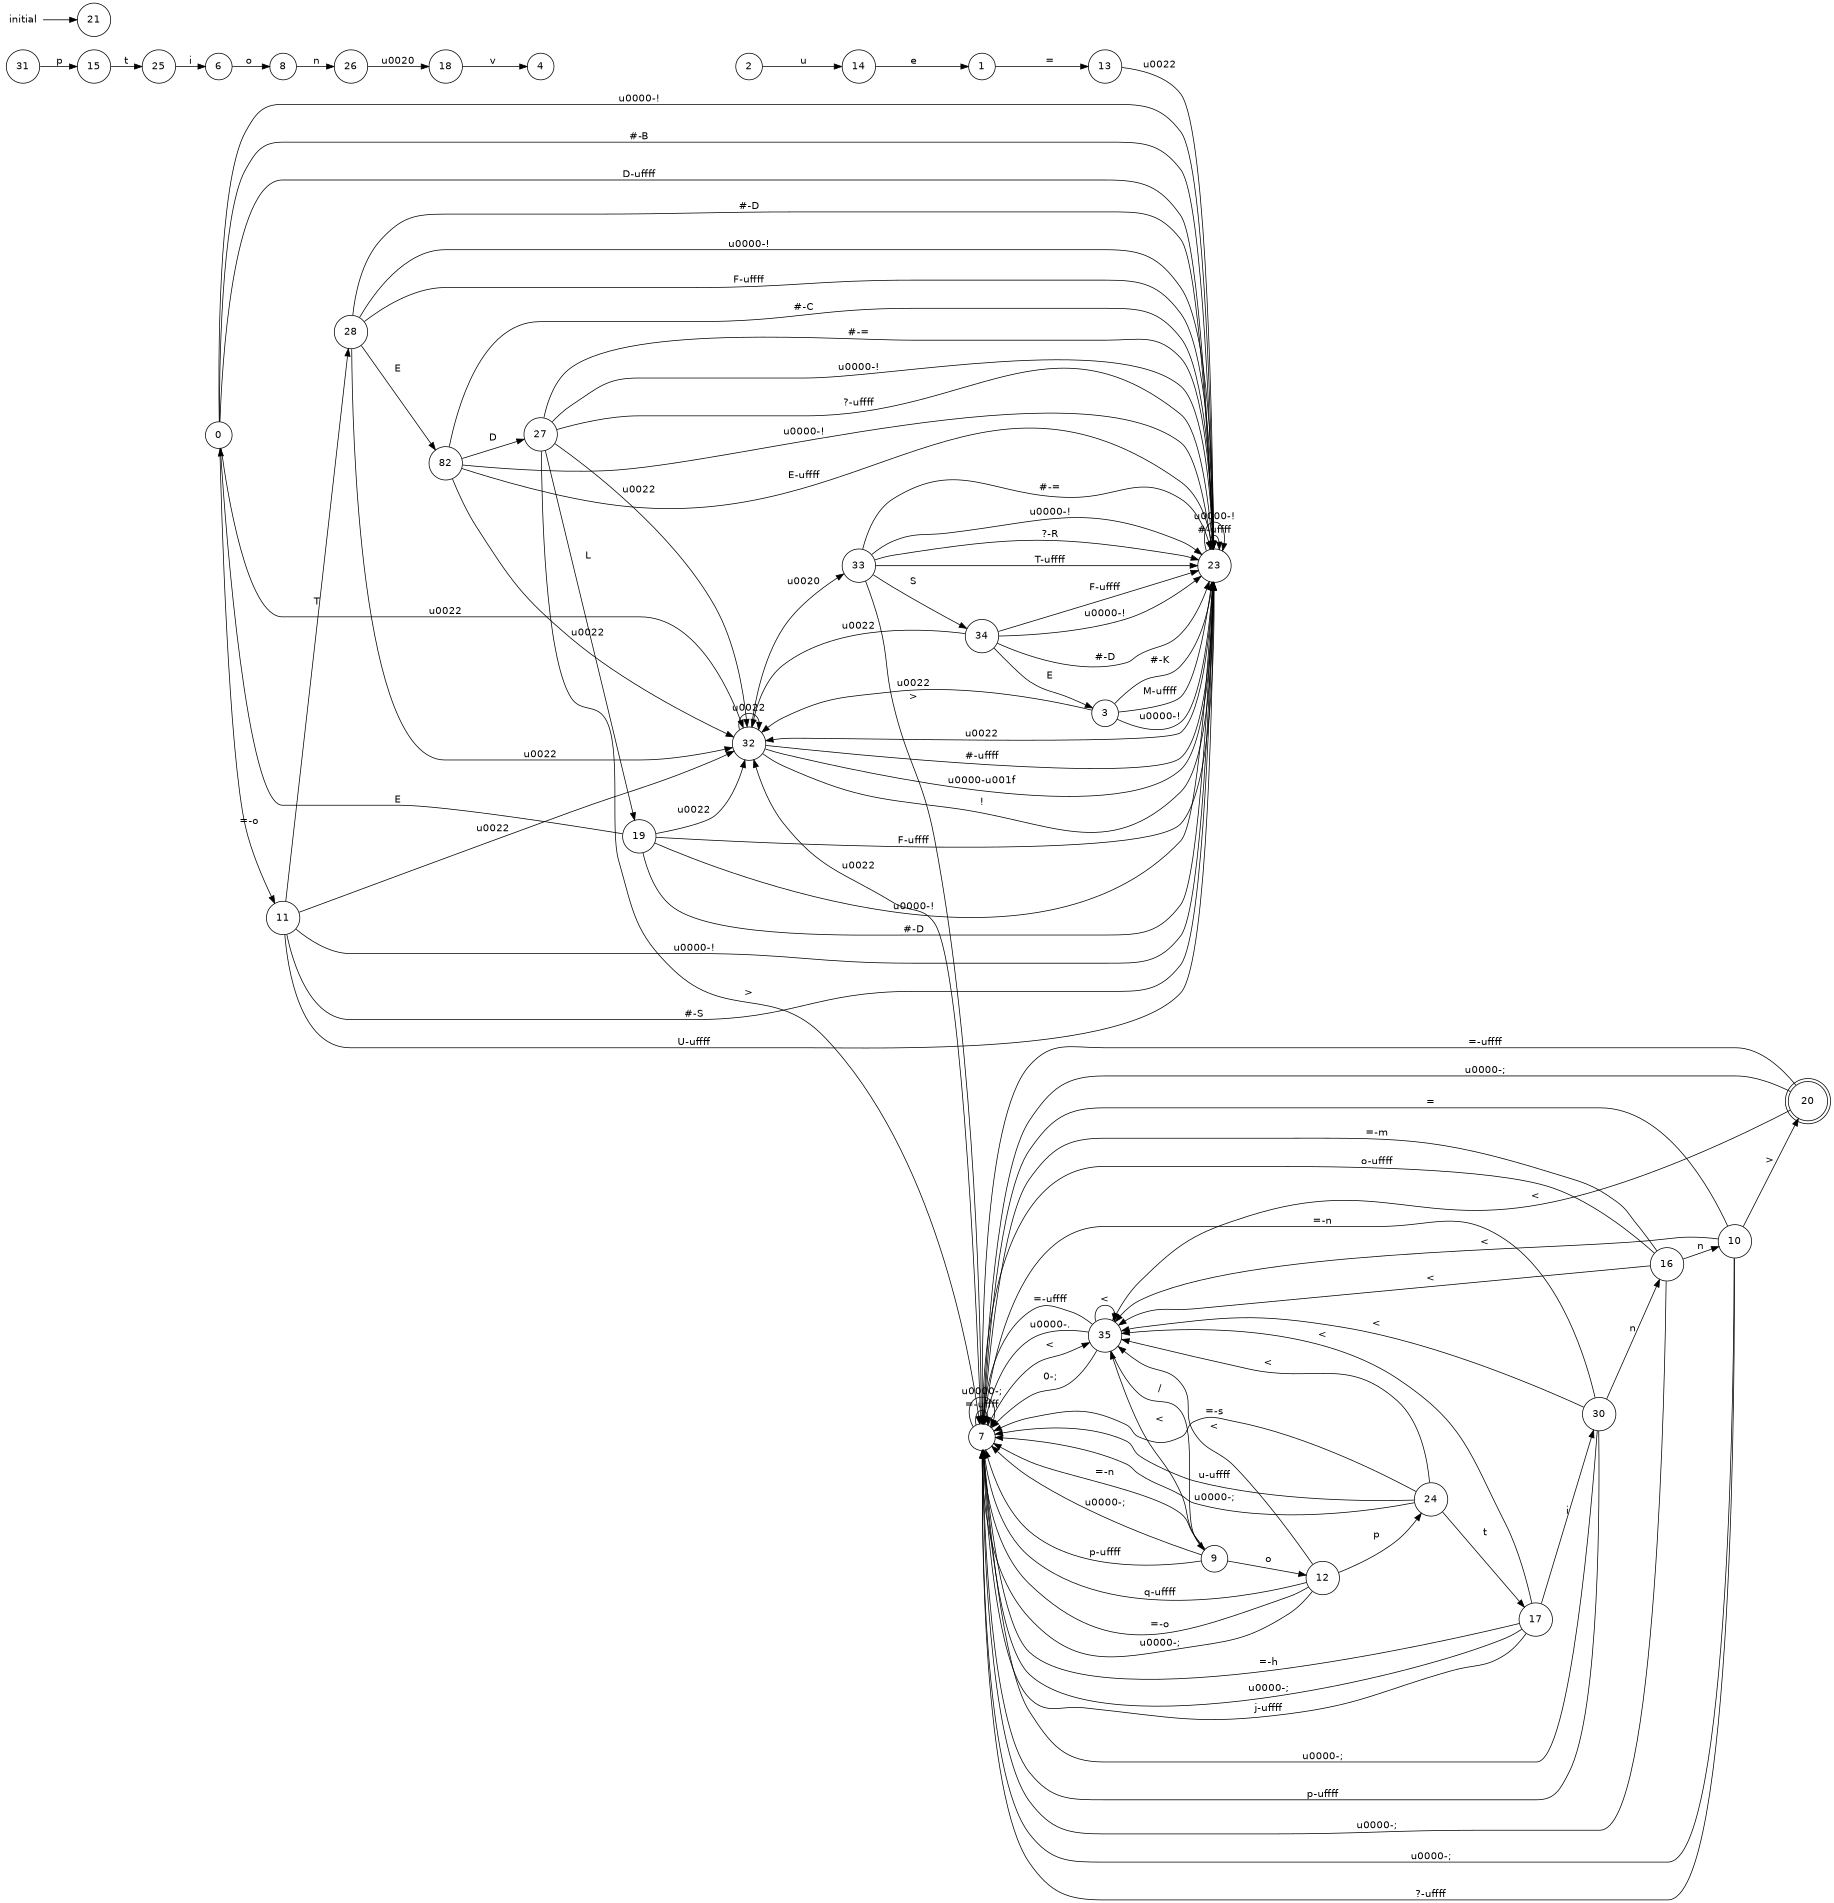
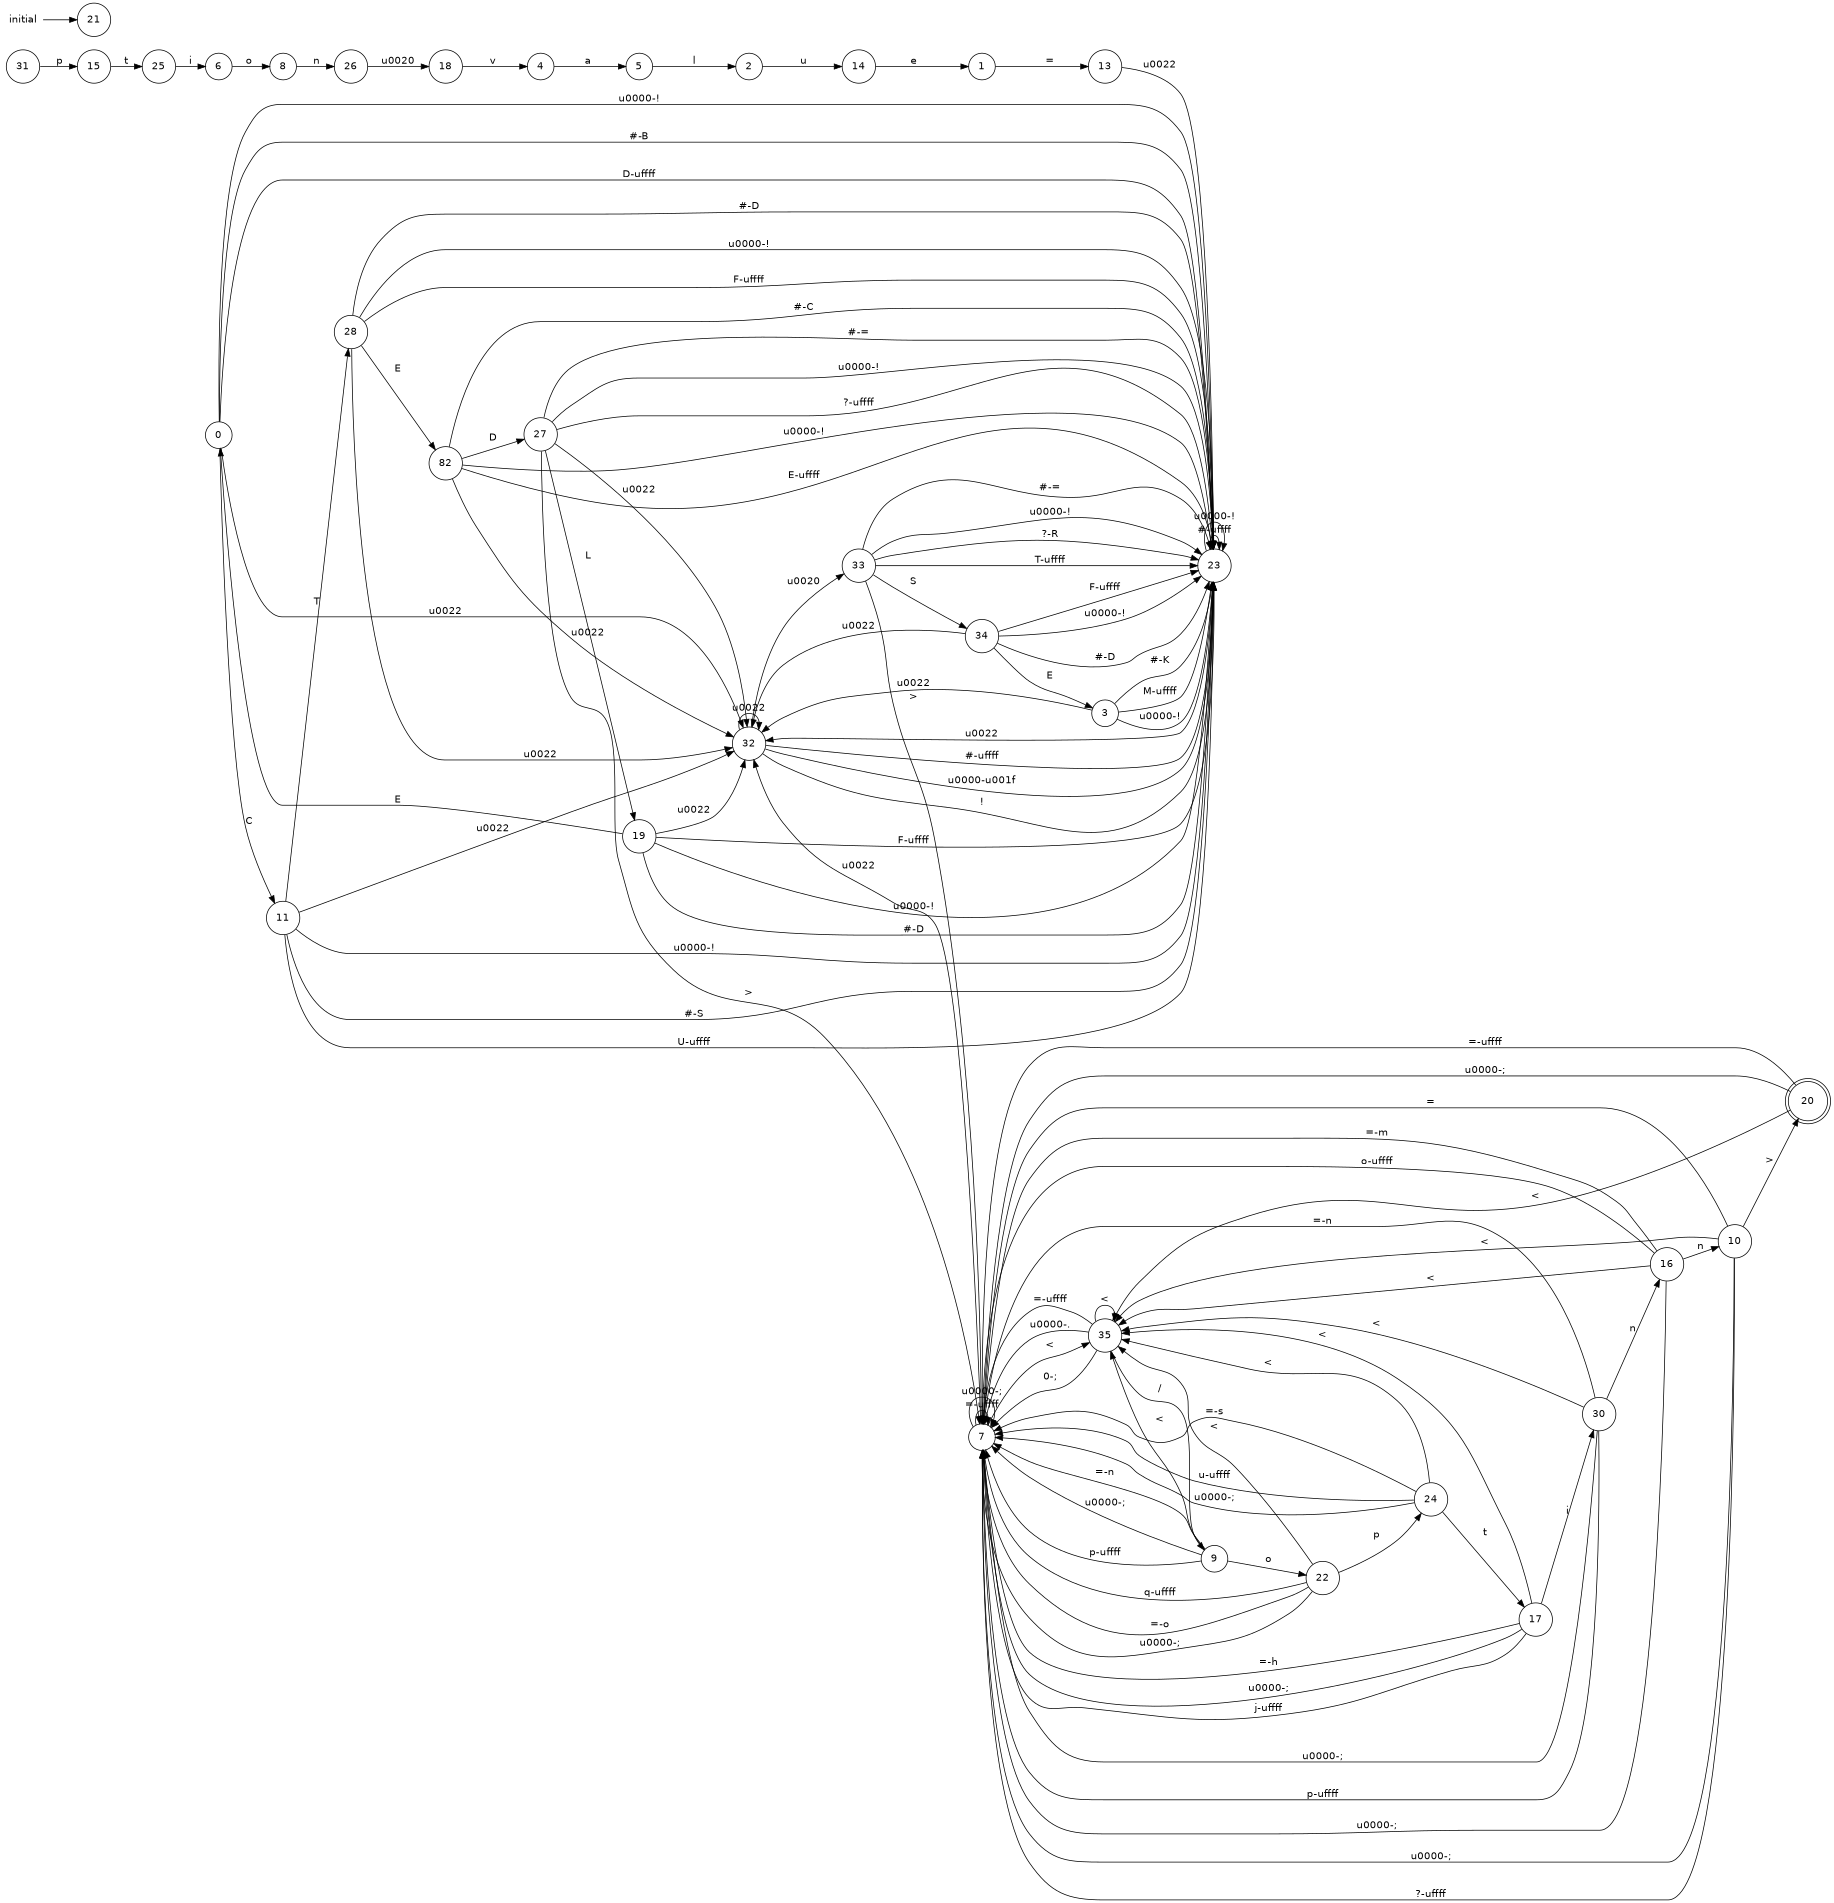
node "5": added
edge "0" -> "11": label "=-o" -> "C"
node "12": label "12" -> "22"
